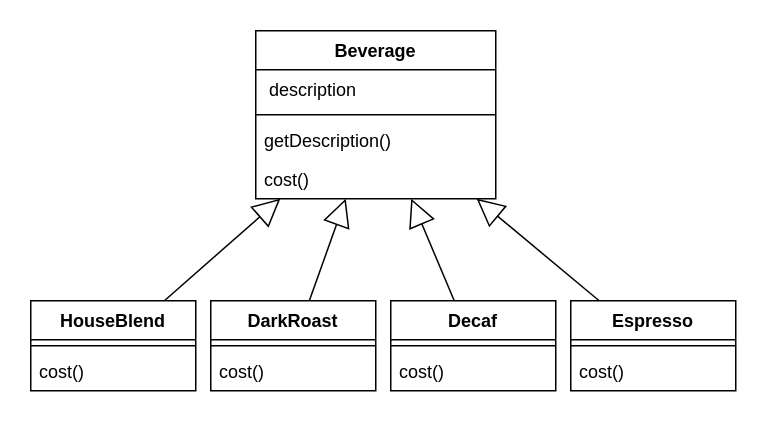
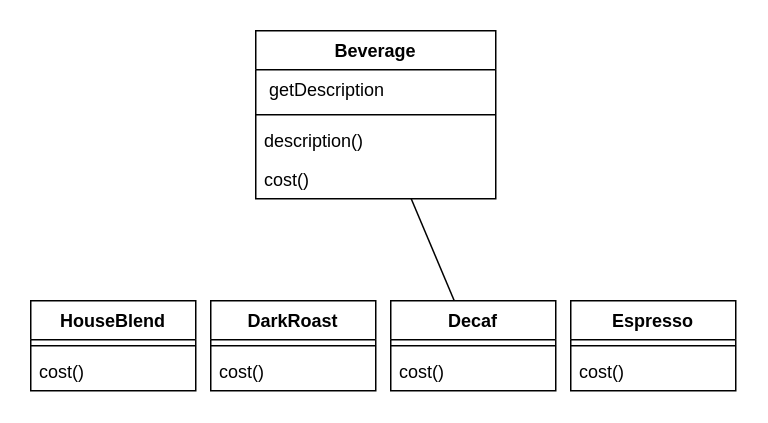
node "description": label "description" -> "getDescription"
node "getDescription()": label "getDescription()" -> "description()"
edge "Decaf" -> "Beverage": arrowhead block -> none
edge "Espresso" -> "Beverage": removed
edge "HouseBlend" -> "Beverage": removed
edge "DarkRoast" -> "Beverage": removed
